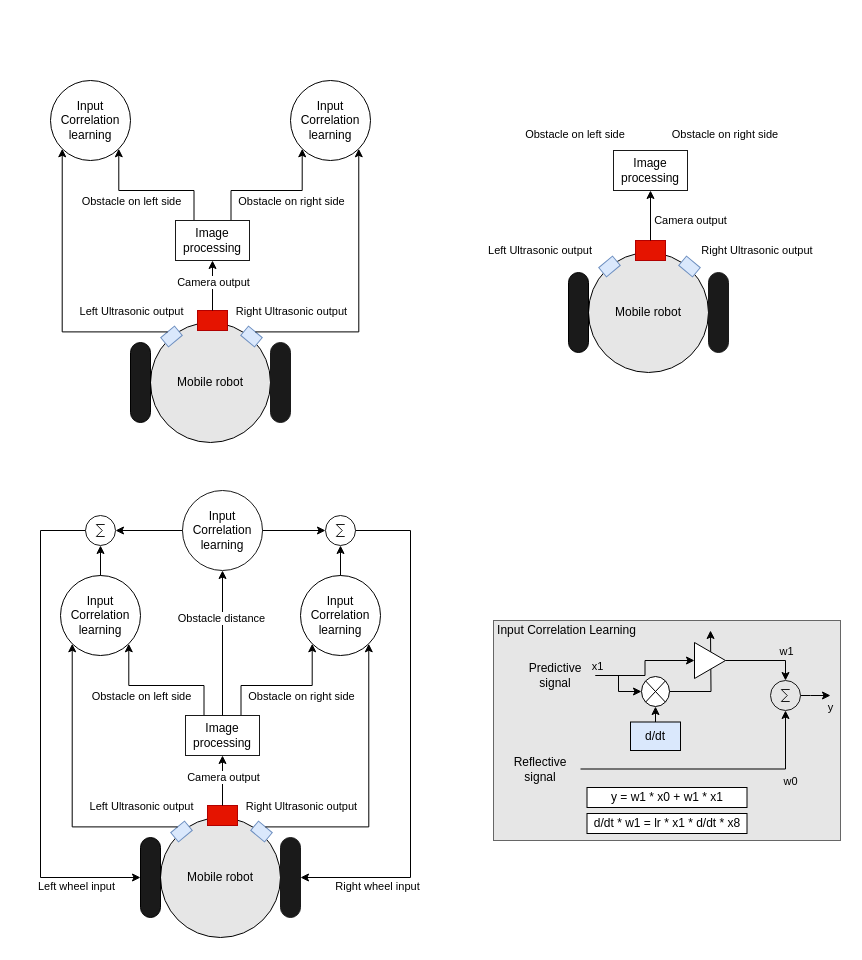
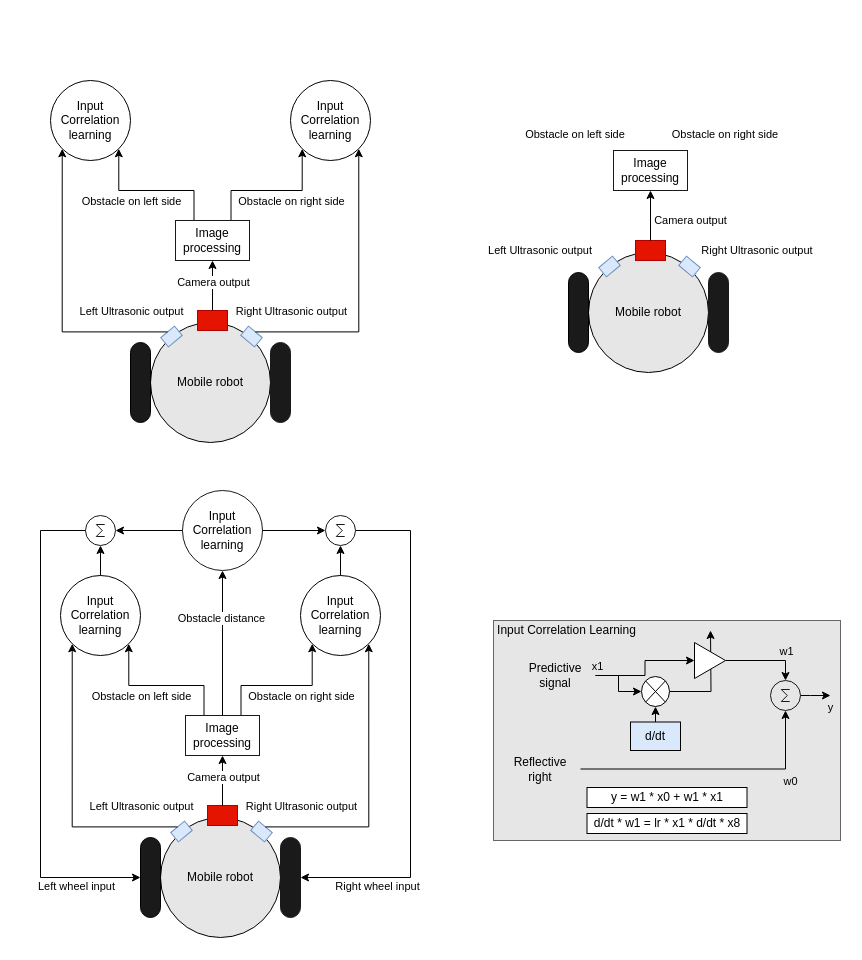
node "Reflective signal": label "Reflective signal" -> "Reflective right"
